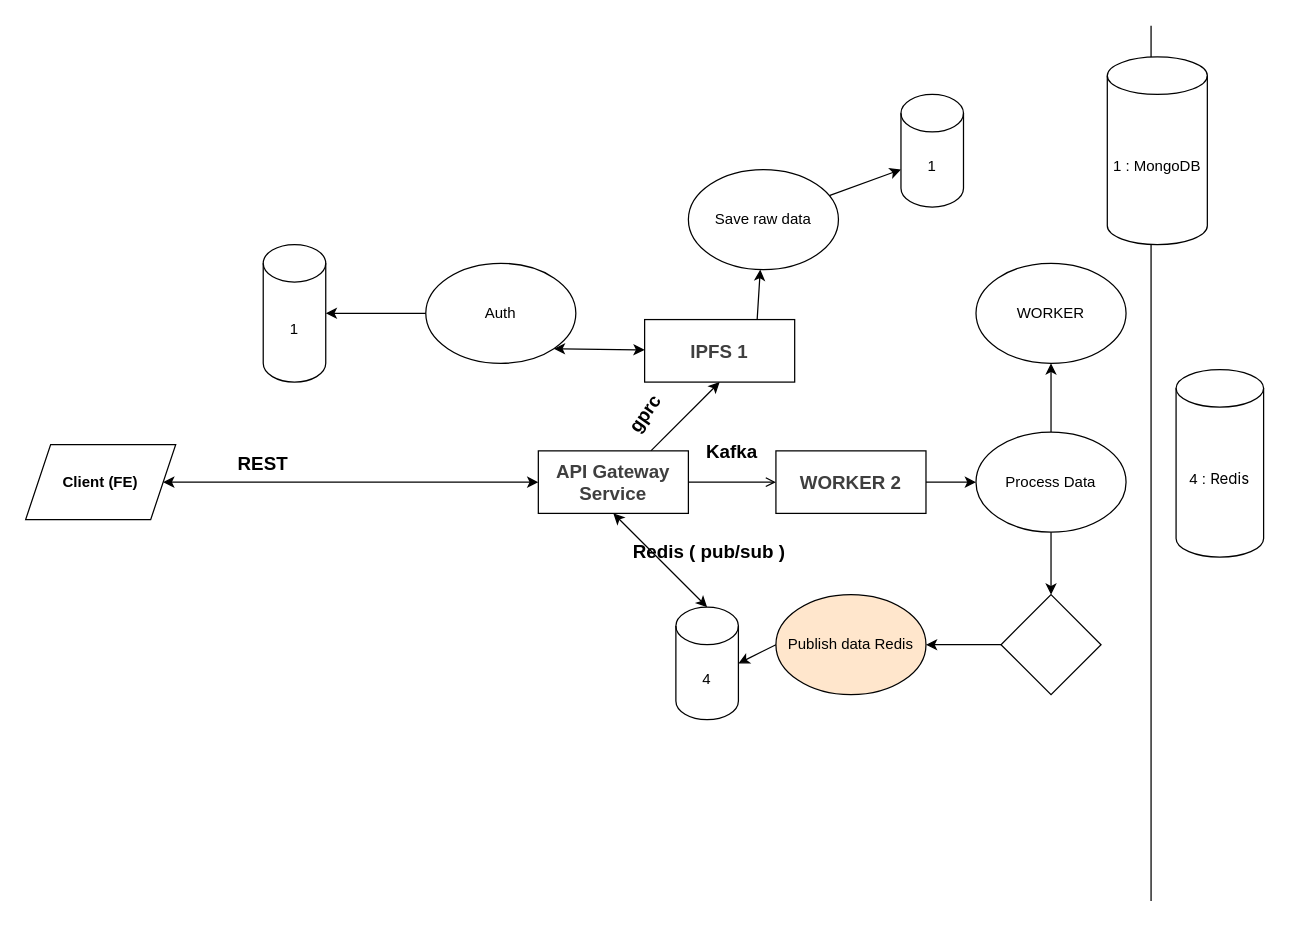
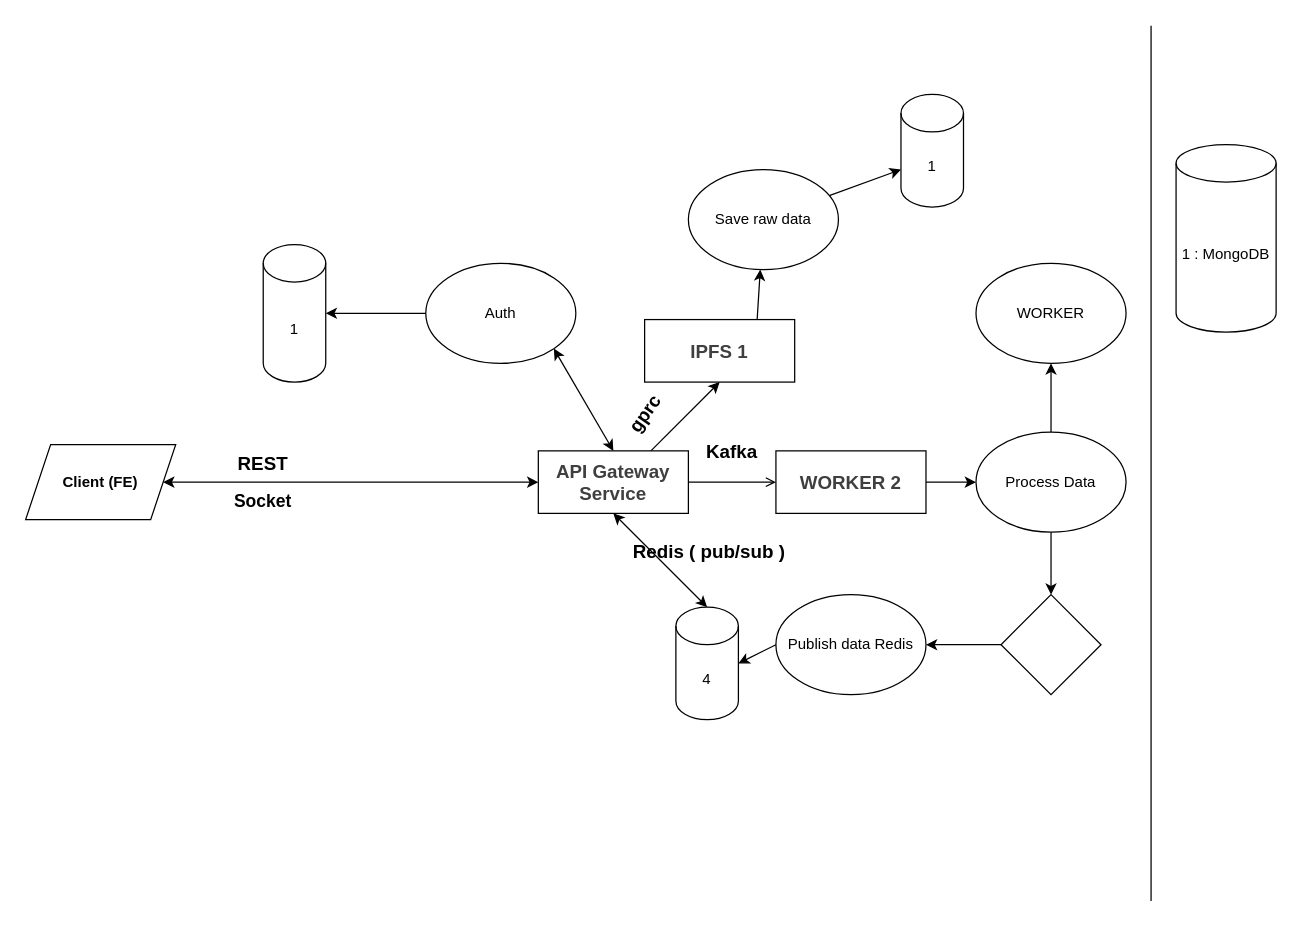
node "1 : MongoDB": moved (1157, 151) -> (1226, 238)
edge "Auth" -- "IPFS 1": now "Auth" -- "API Gateway Service"
node "4 : Redis": removed
node "Socket": added
node "Publish data Redis": fillcolor #ffe6cc -> #ffffff
